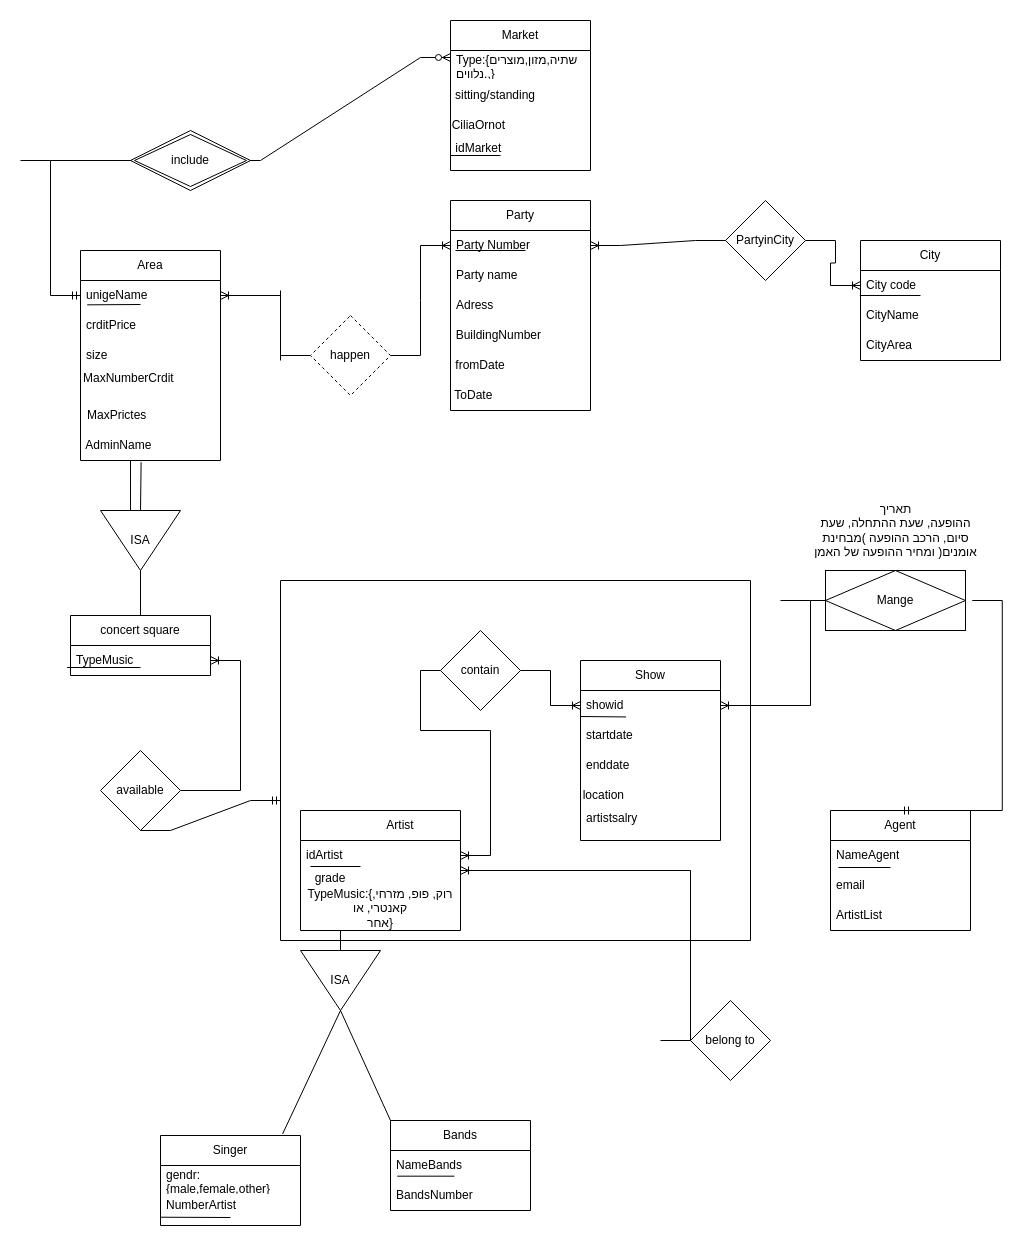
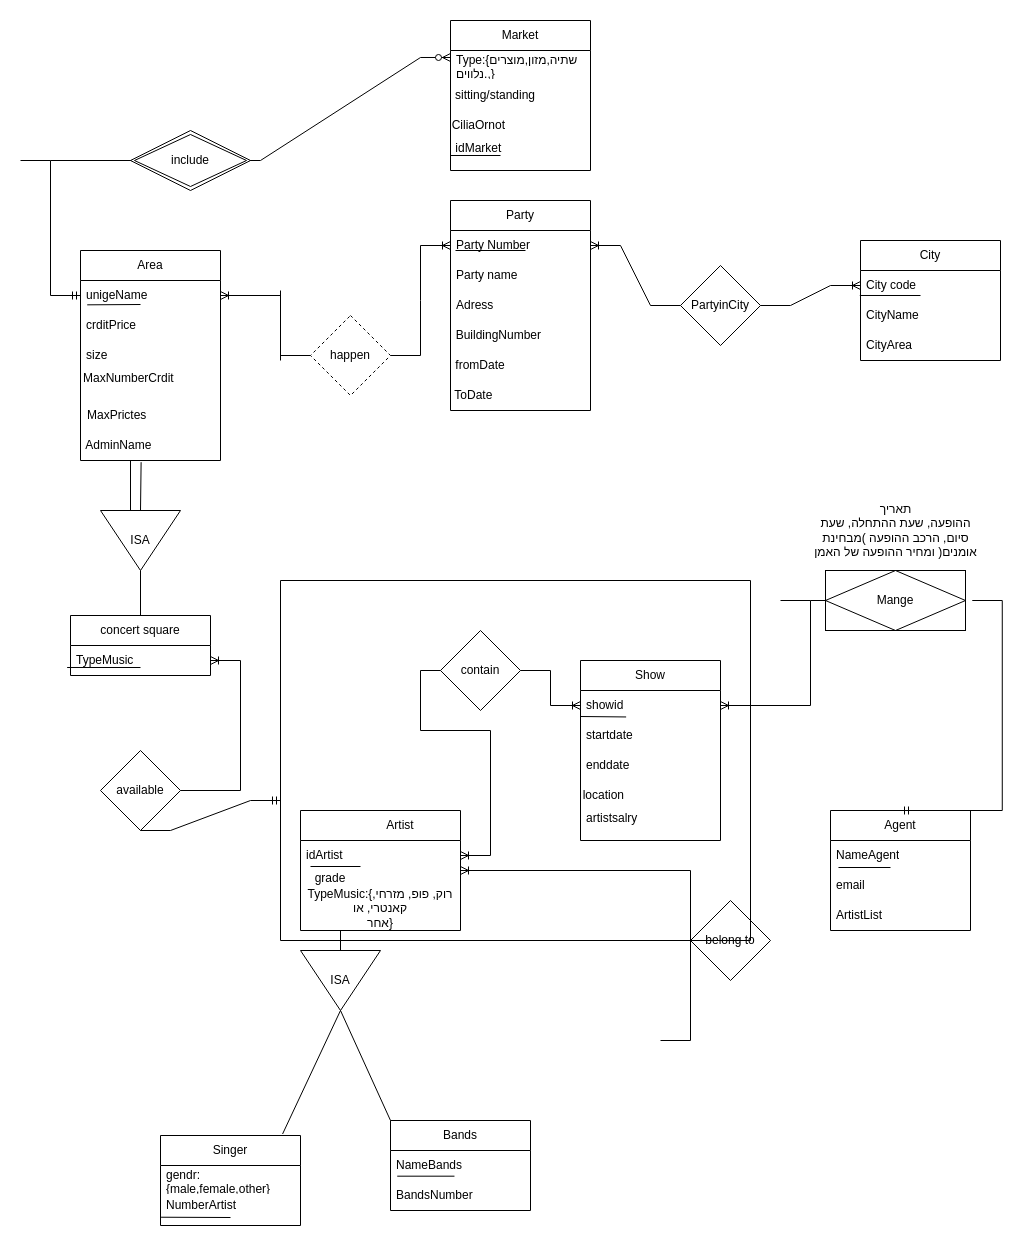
node "PartyinCity": moved (766, 241) -> (721, 306)
node "belong to": moved (731, 1041) -> (731, 941)
